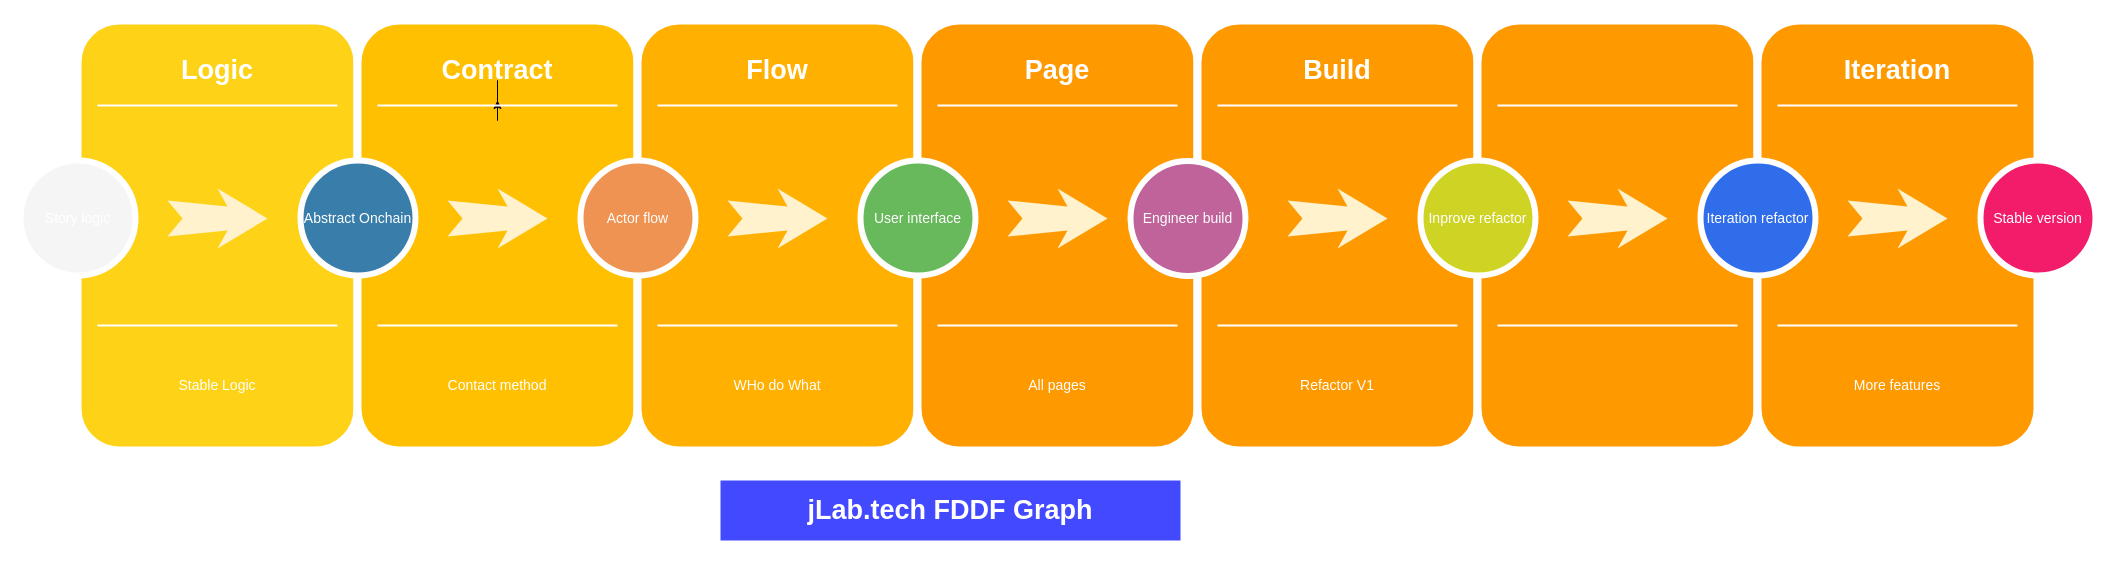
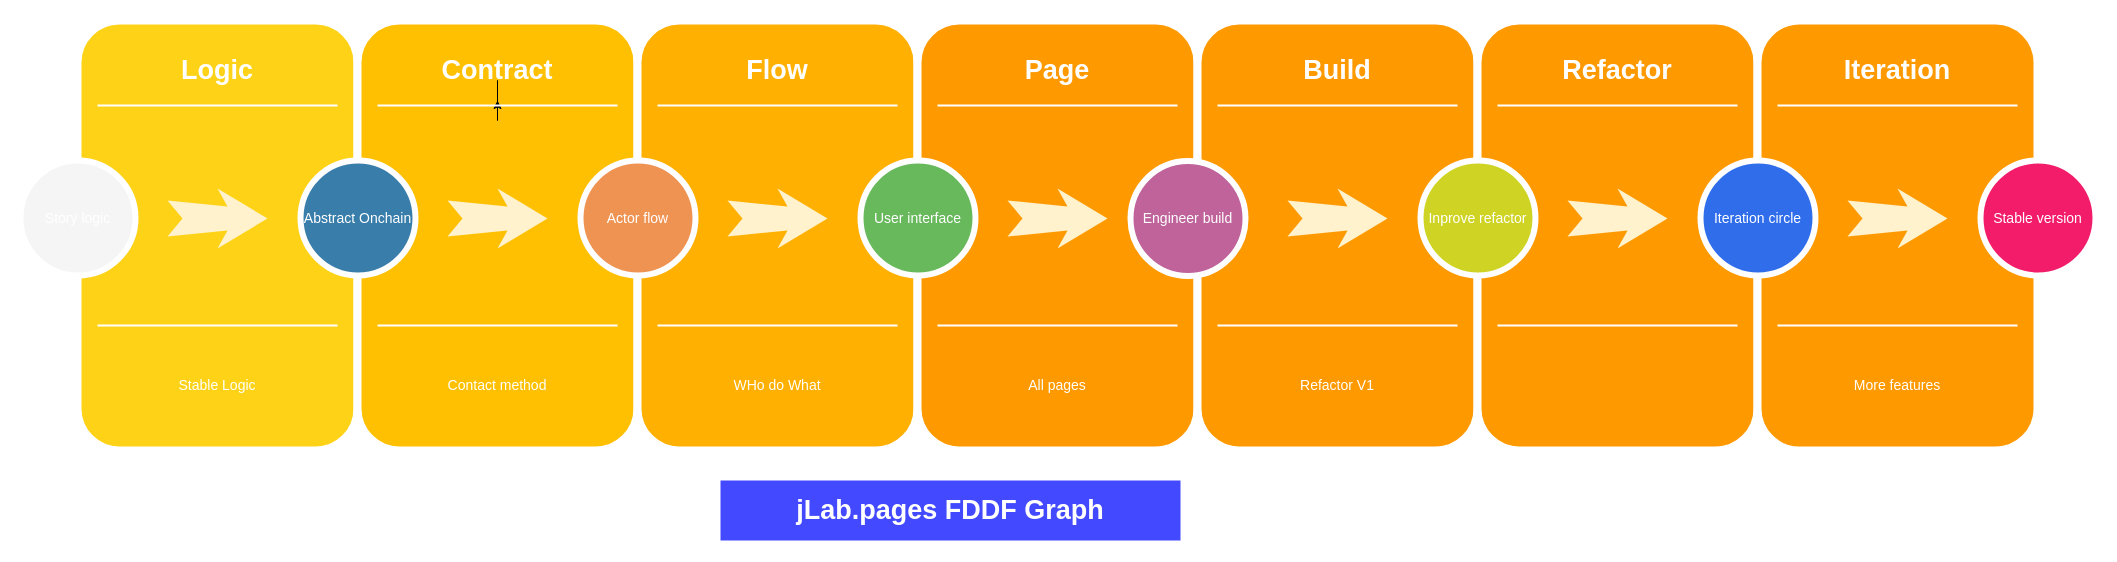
node "Refactor": added
node "Iteration refactor": label "Iteration refactor" -> "Iteration circle"
node "jLab.tech FDDF Graph": label "jLab.tech FDDF Graph" -> "jLab.pages FDDF Graph"
